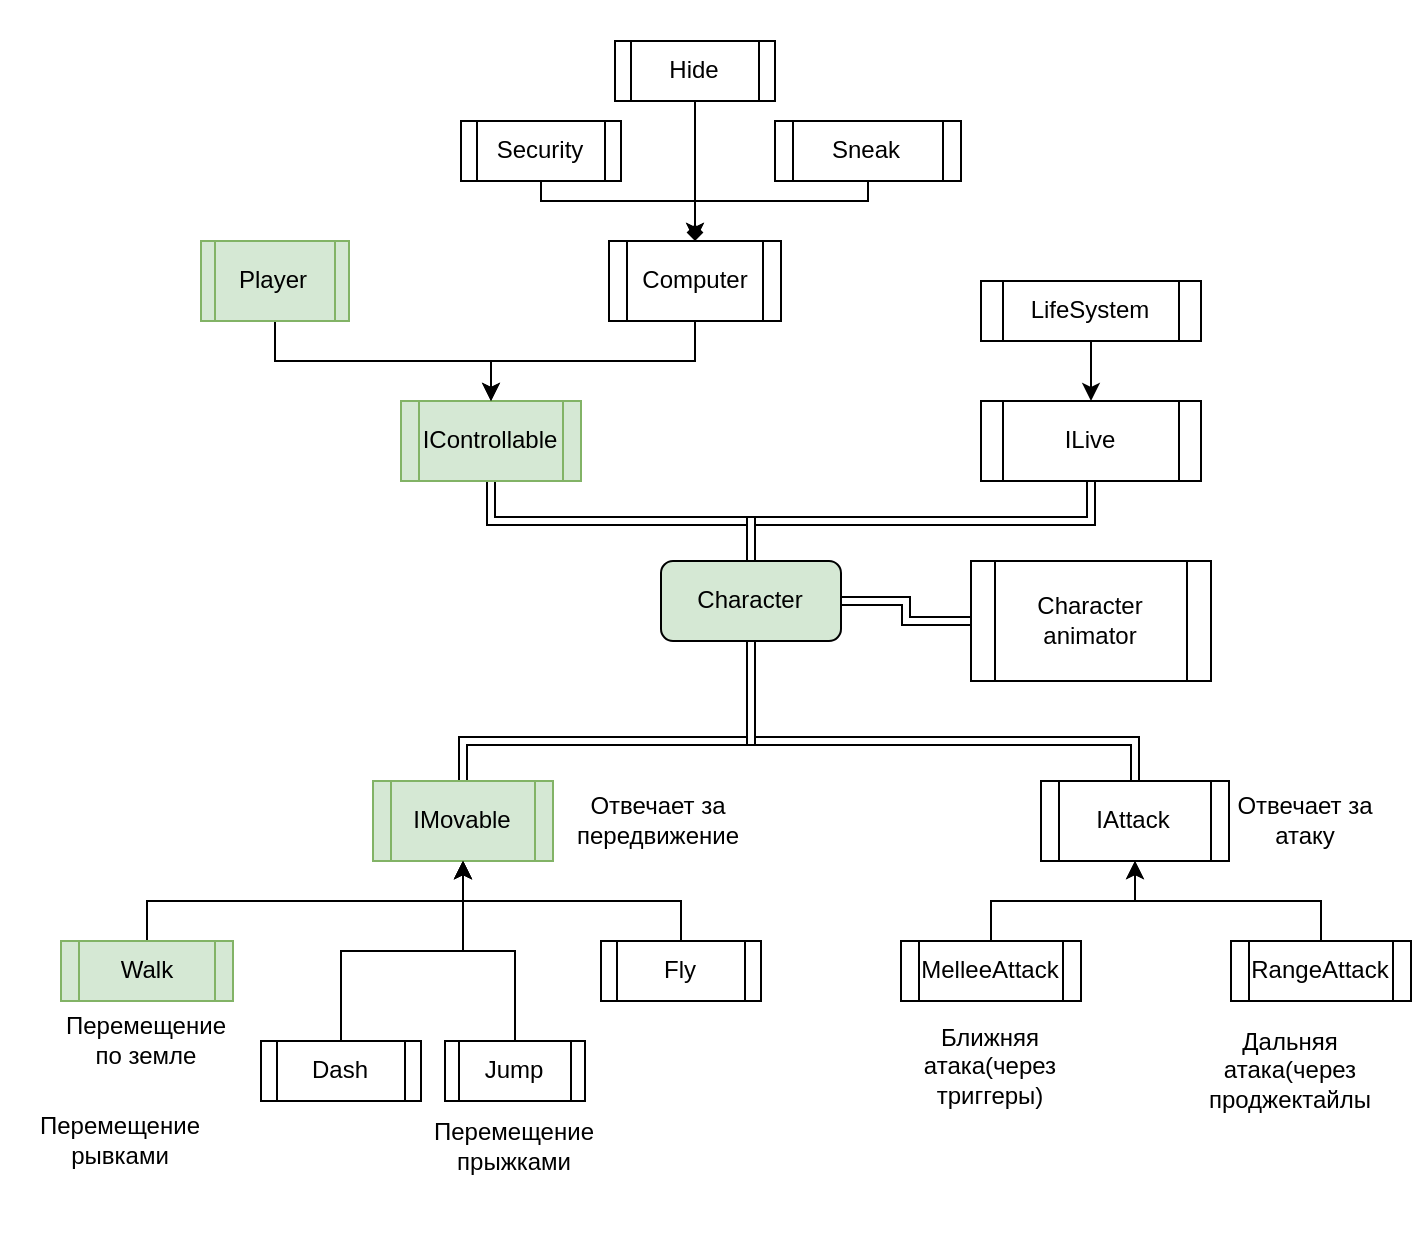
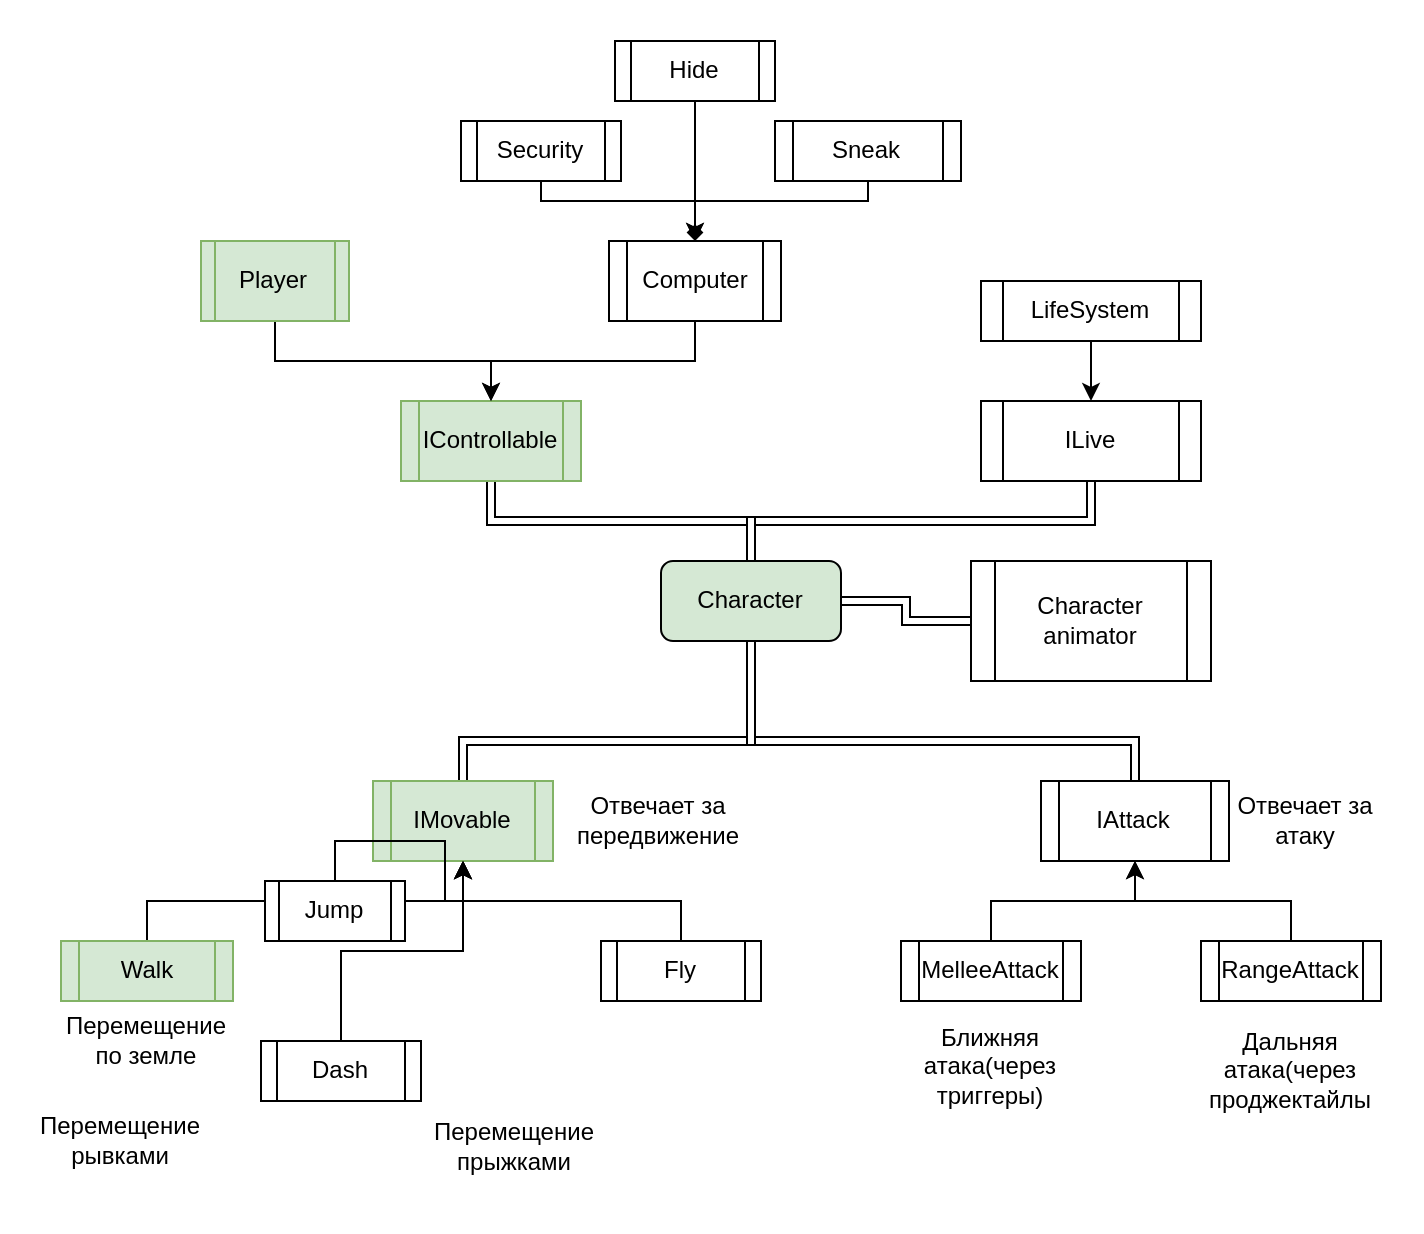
node "RangeAttack": moved (1321, 971) -> (1291, 971)
node "Jump": moved (515, 1071) -> (335, 911)
